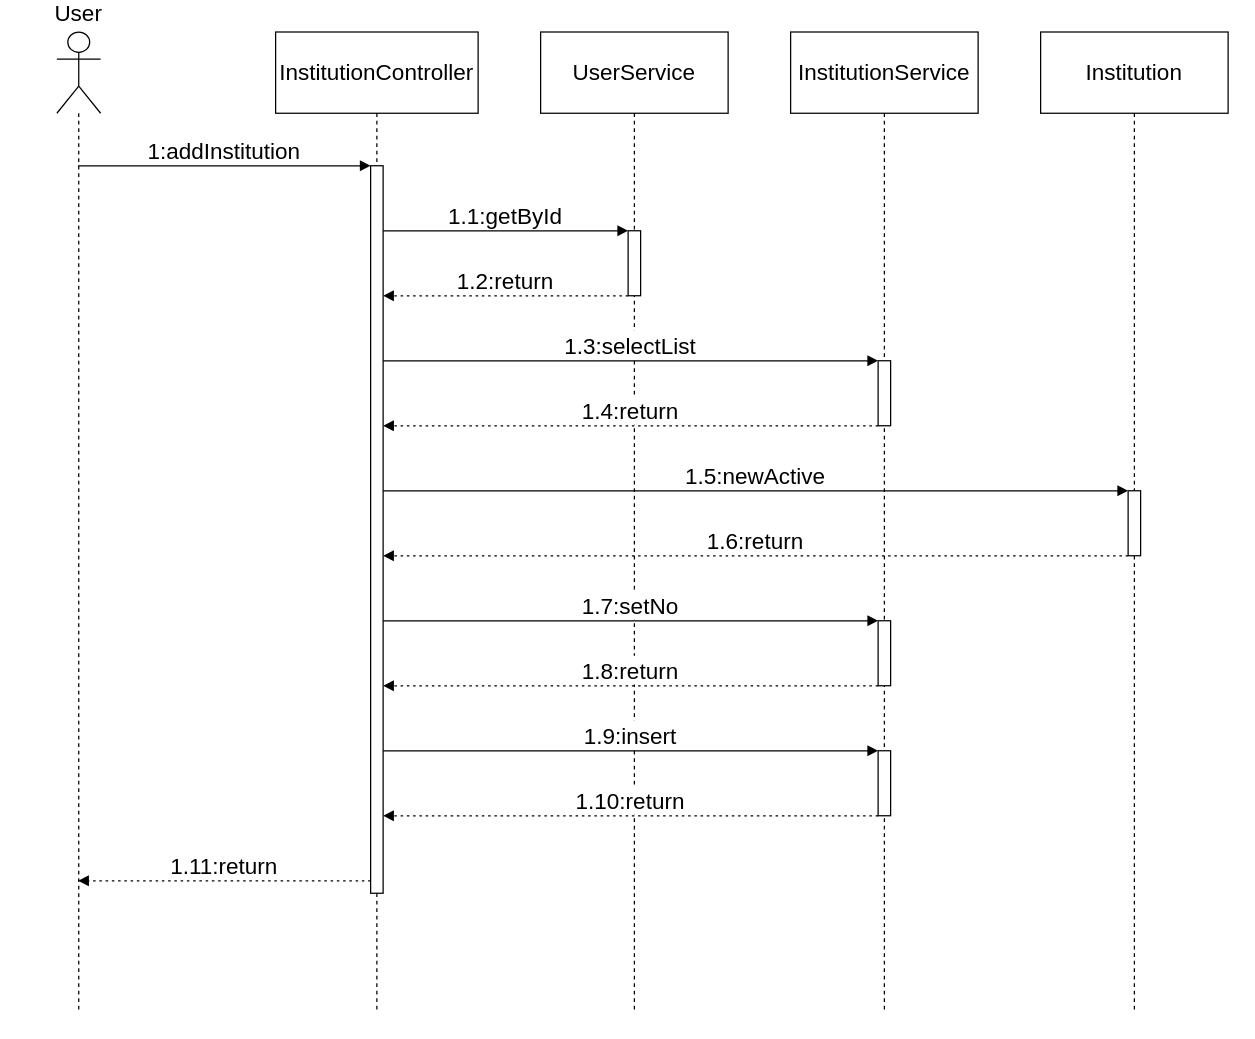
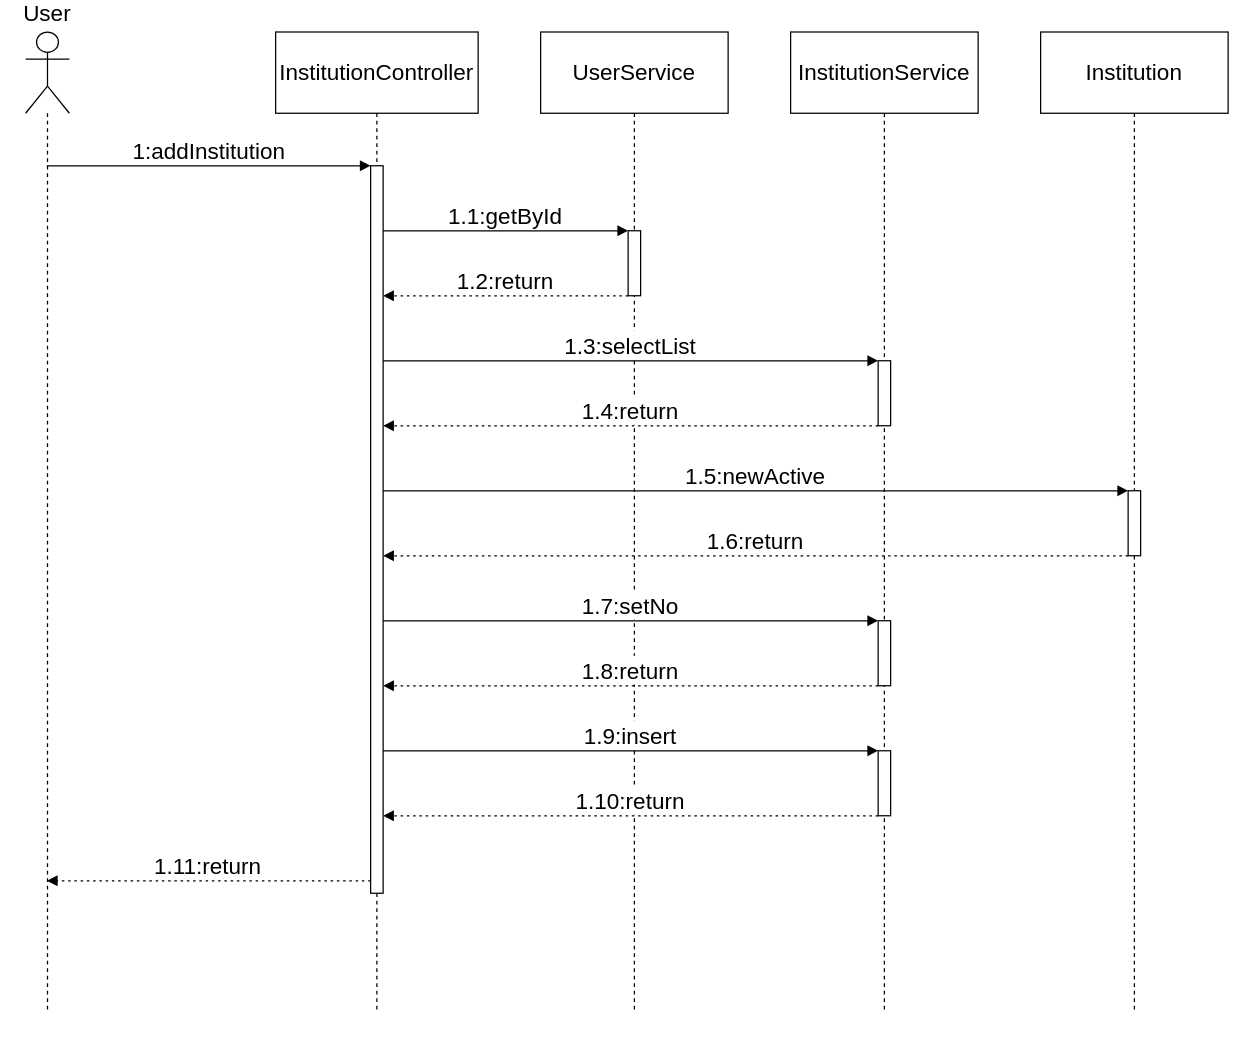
node "User": moved (79, 522) -> (48, 522)
